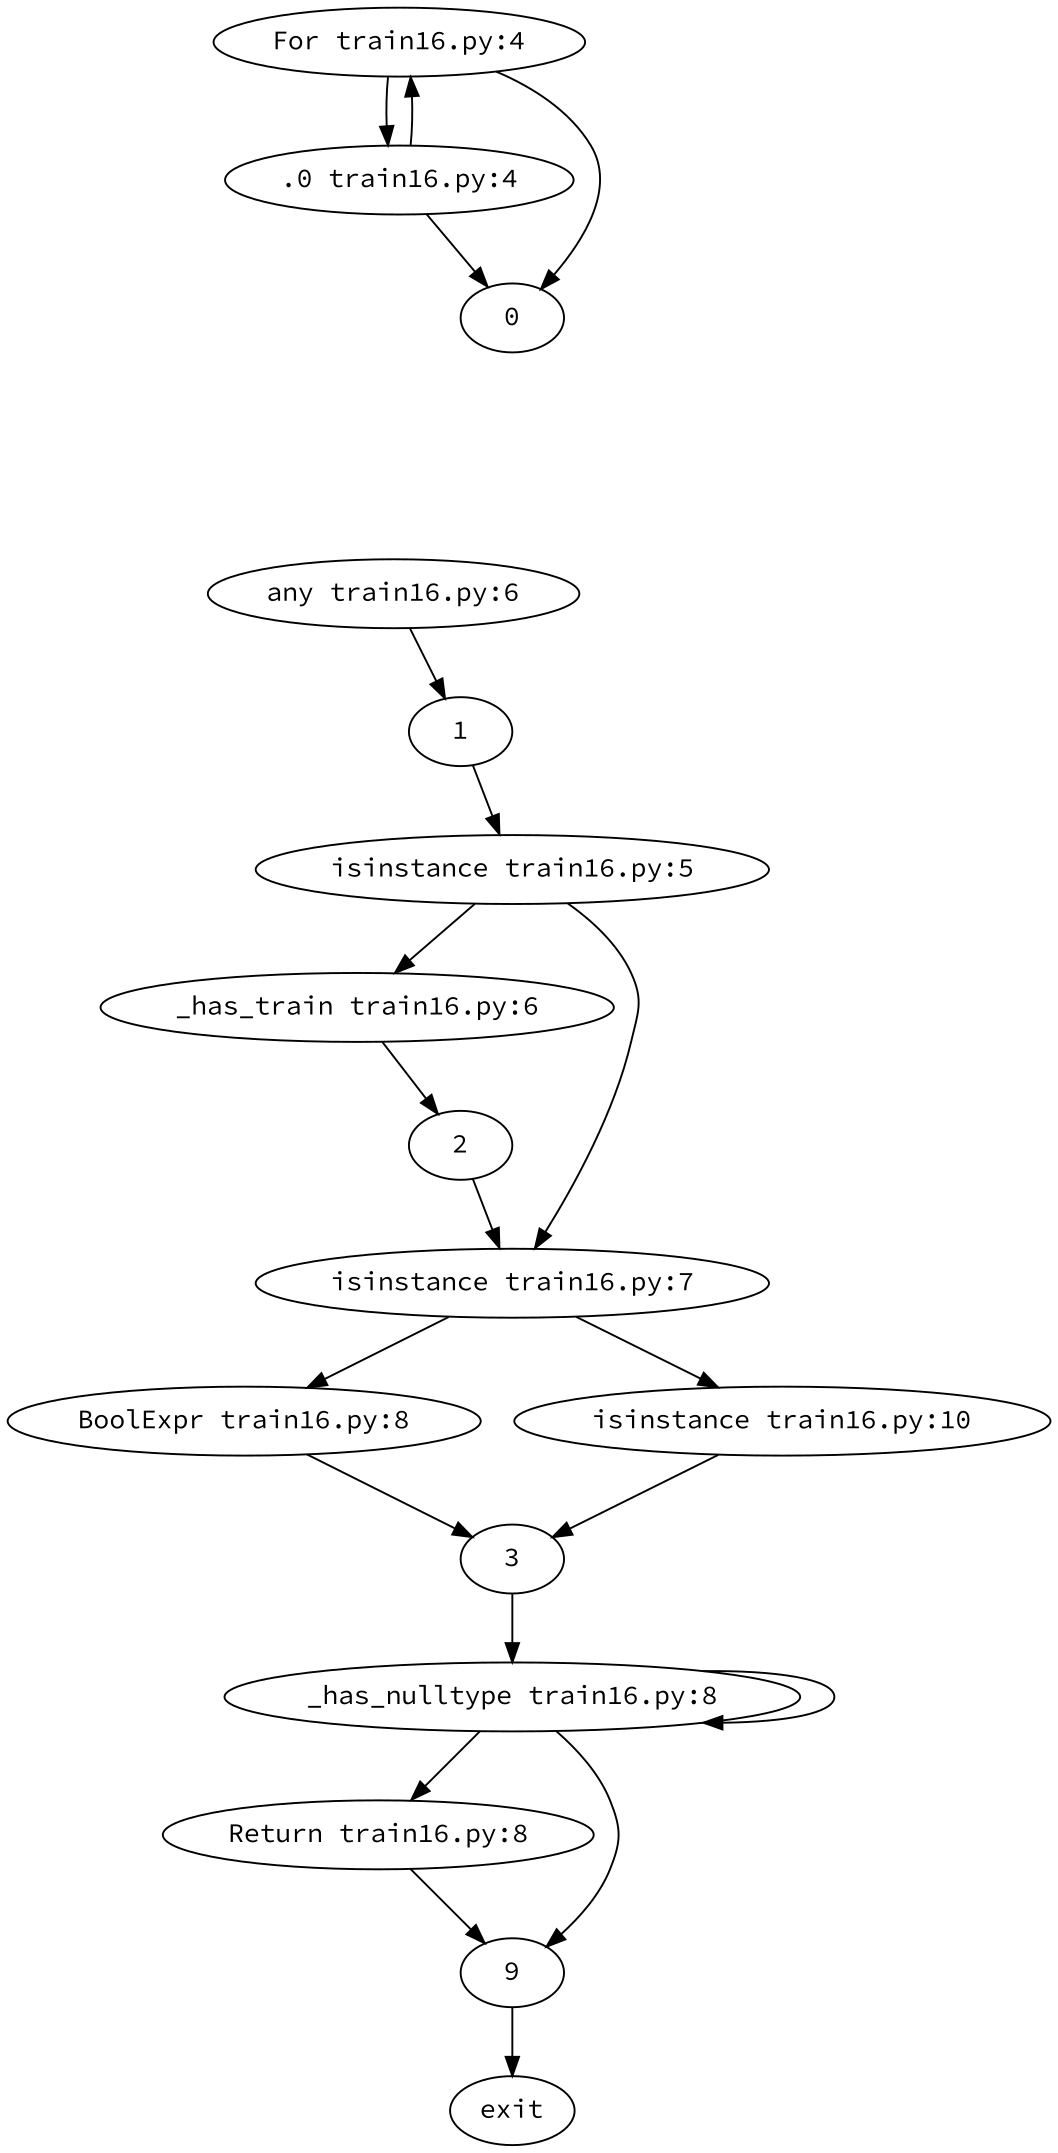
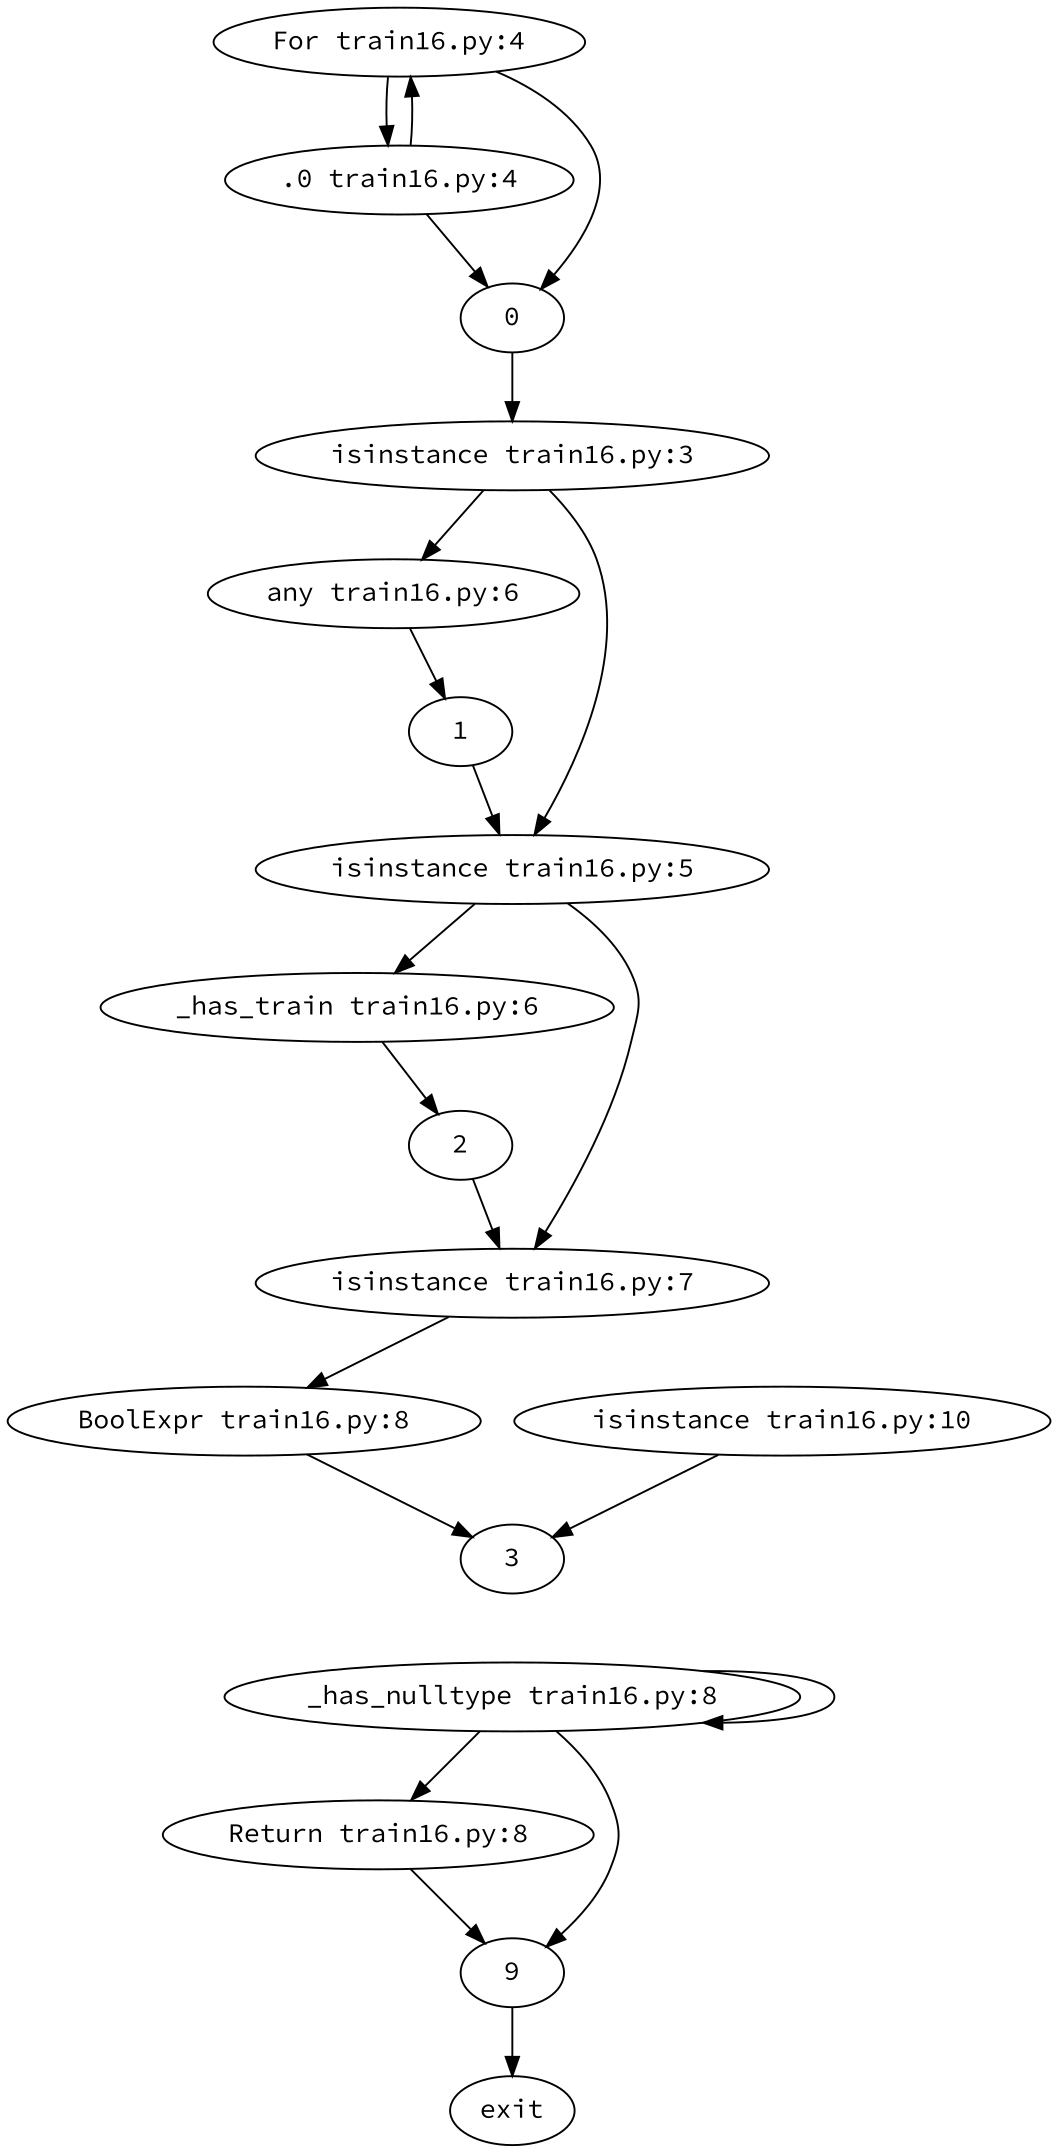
node "isinstance train16.py:3": added
edge "isinstance train16.py:7" -> "isinstance train16.py:10": removed
edge "3" -> "_has_nulltype train16.py:8": removed
